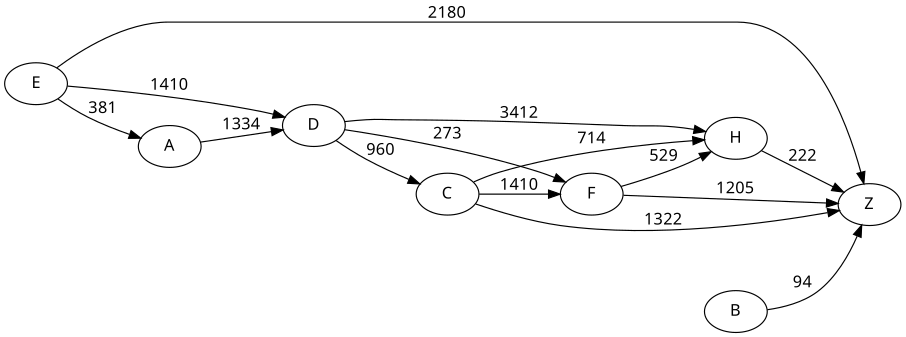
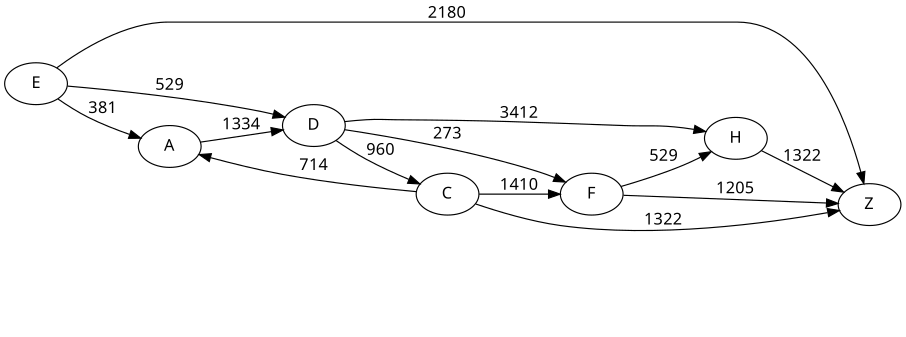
edge "E" -> "D": label "1410" -> "529"
edge "C" -> "H": now "C" -> "A"
edge "H" -> "Z": label "222" -> "1322"
node "B": removed
